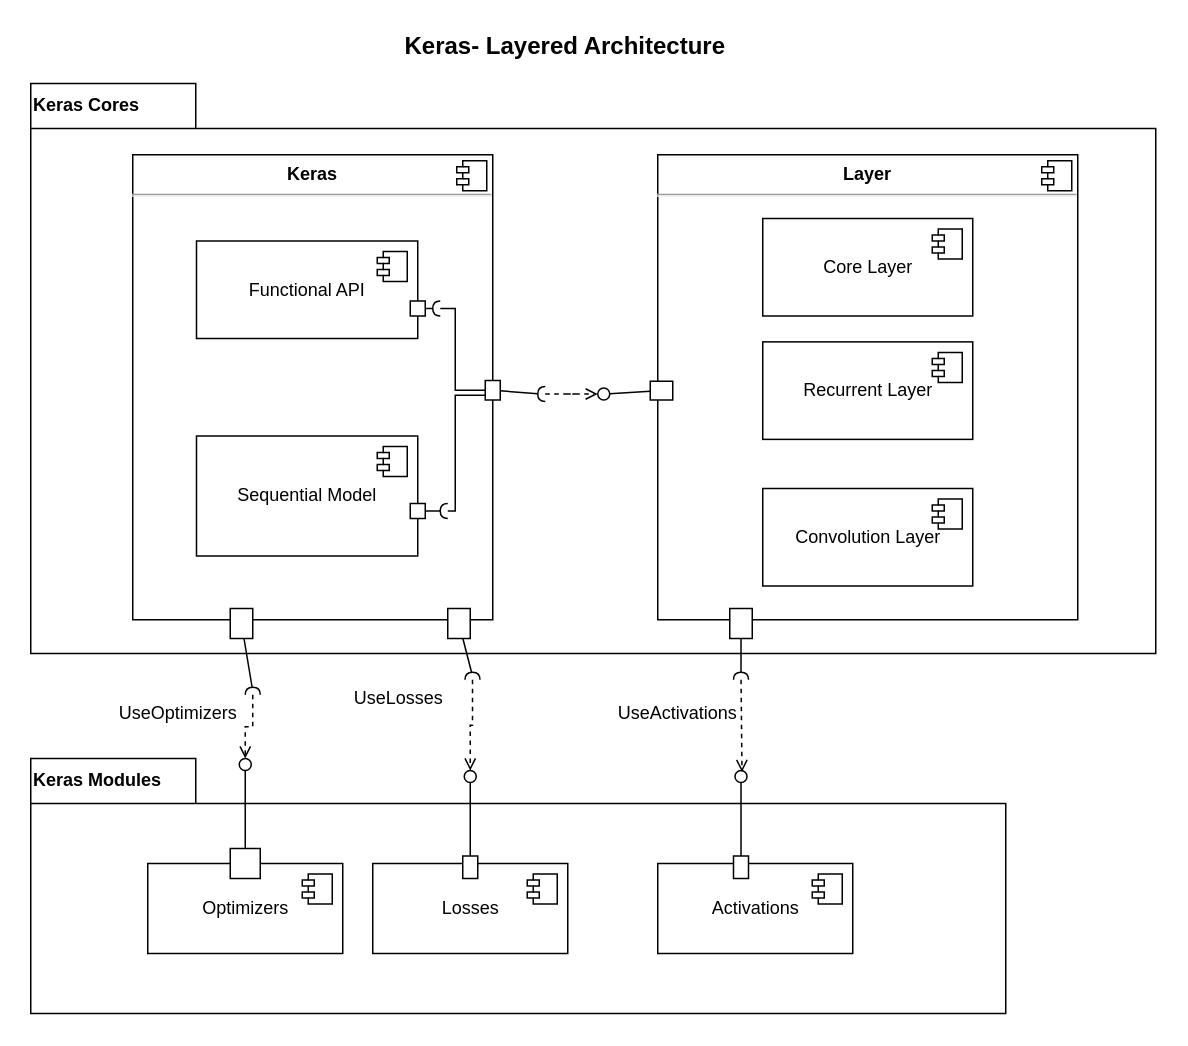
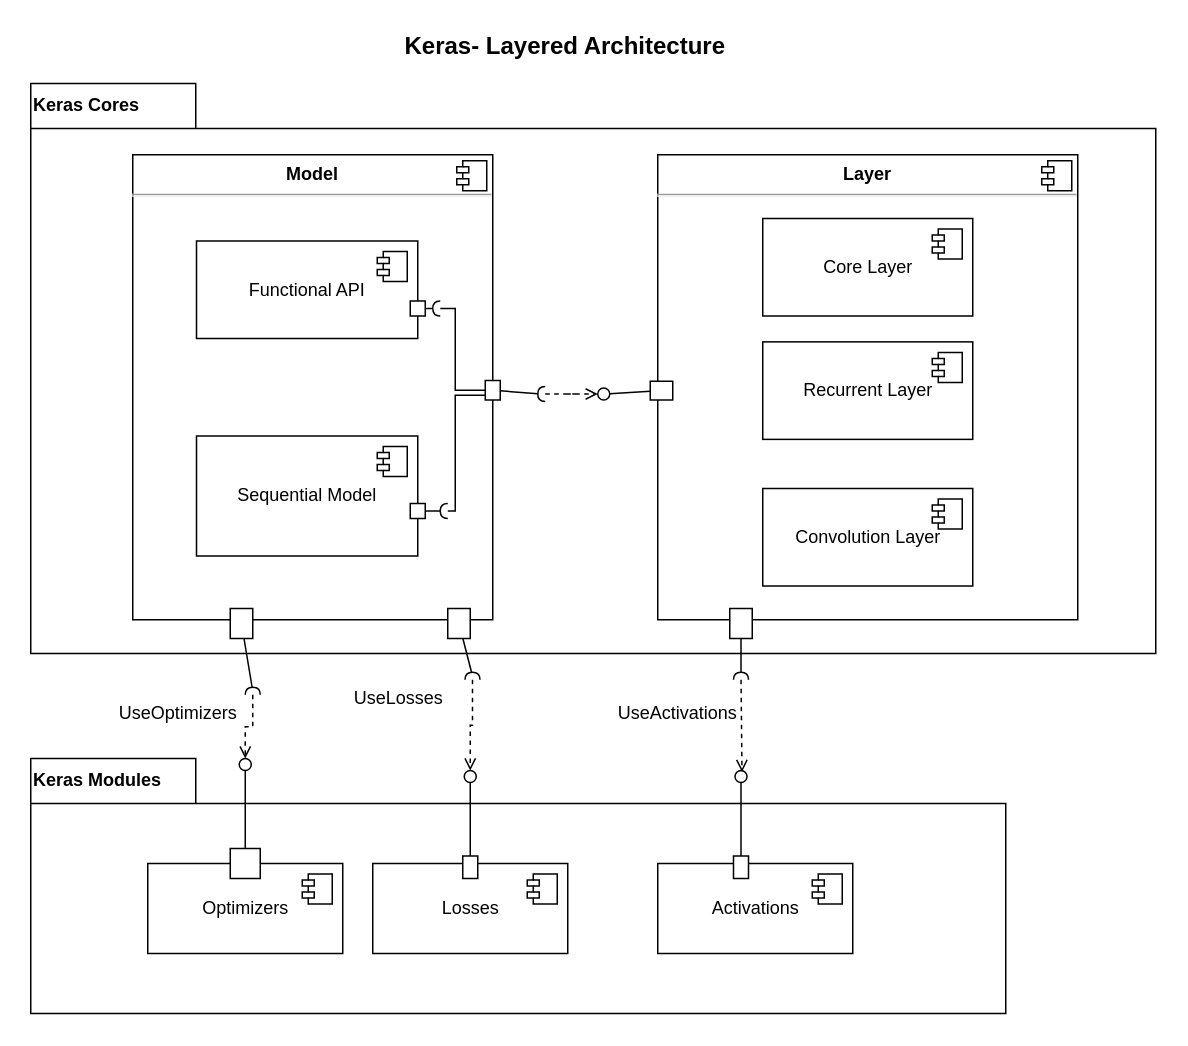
node "Keras": label "Keras" -> "Model"
